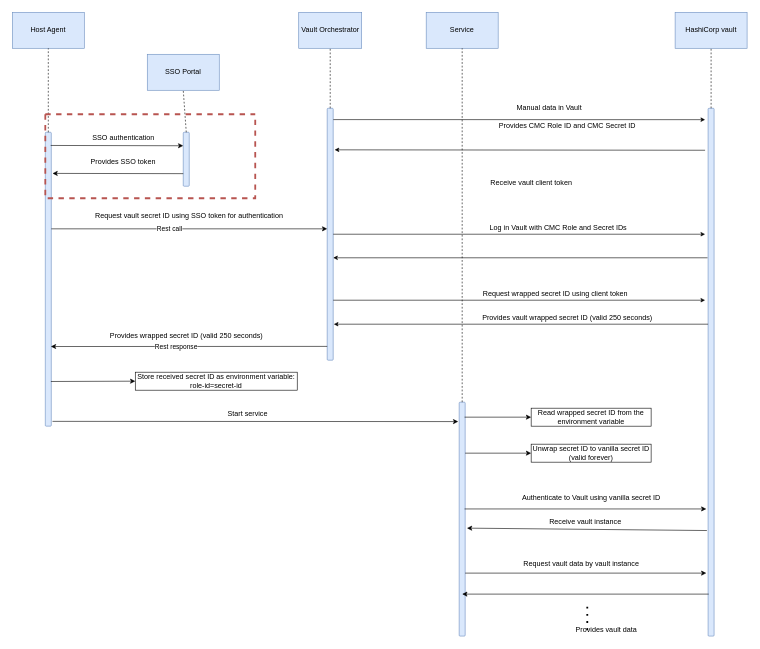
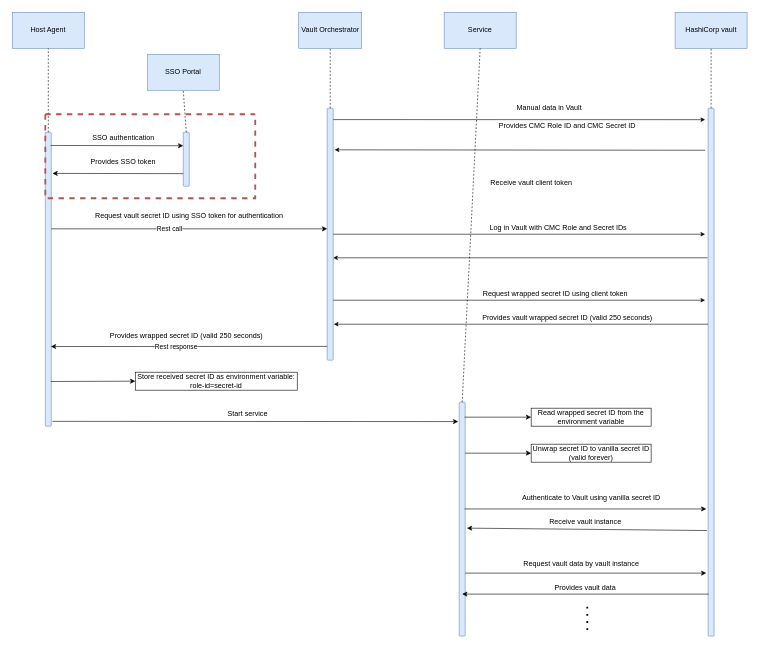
node "Service": moved (462, 30) -> (480, 30)
node "Provides vault data": moved (606, 630) -> (585, 588)
